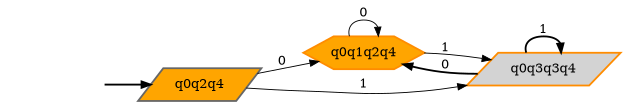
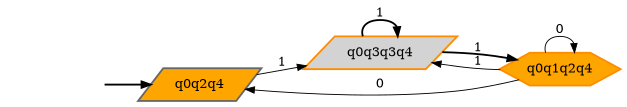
edge "q0q3q3q4" -> "q0q1q2q4": label "0" -> "1"
edge "q0q2q4" -> "q0q1q2q4": reversed
